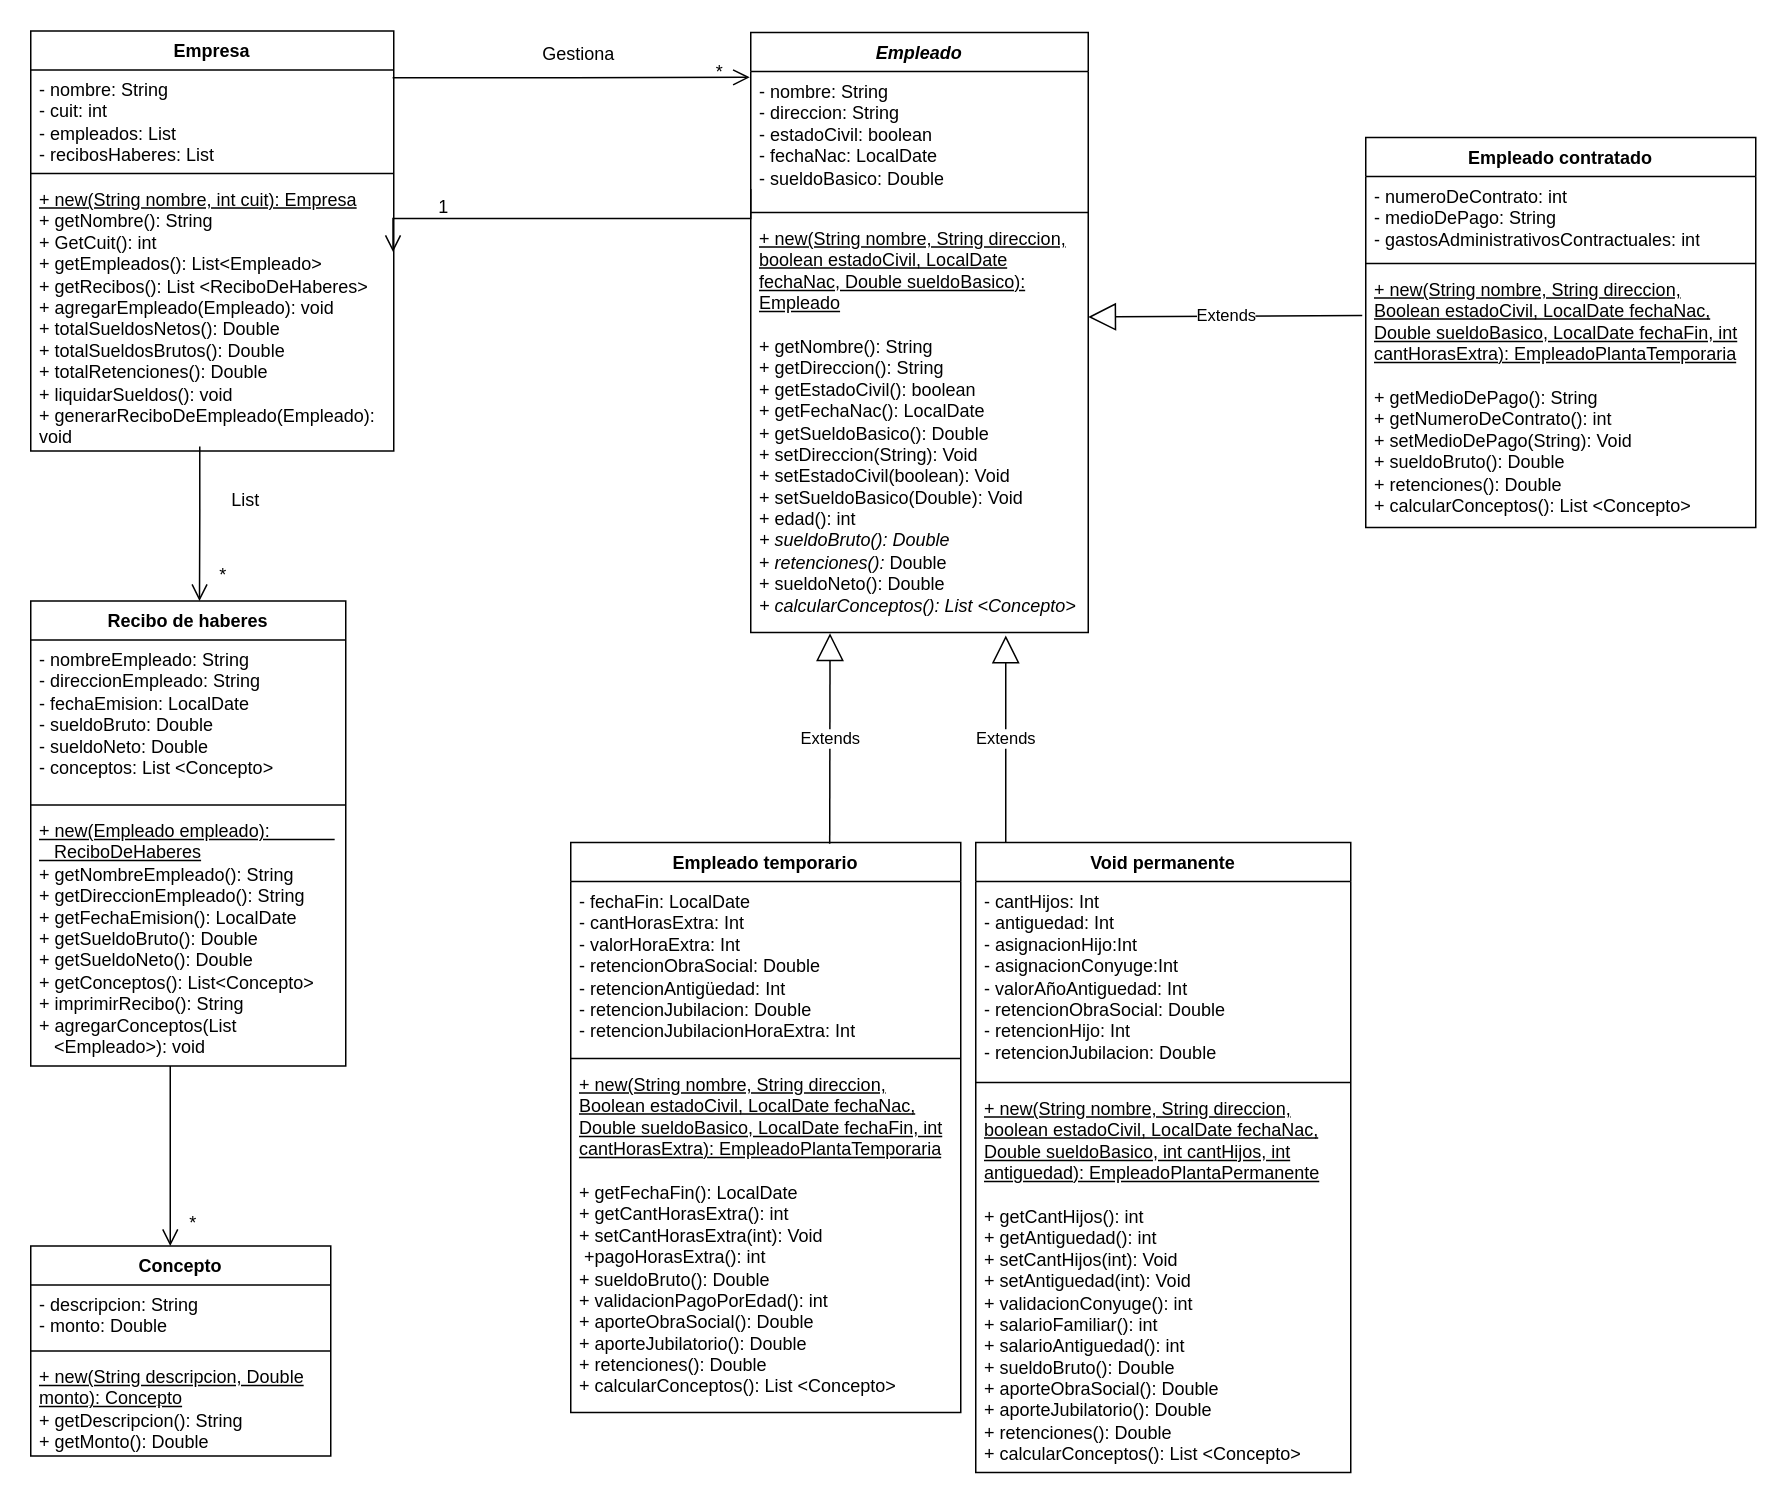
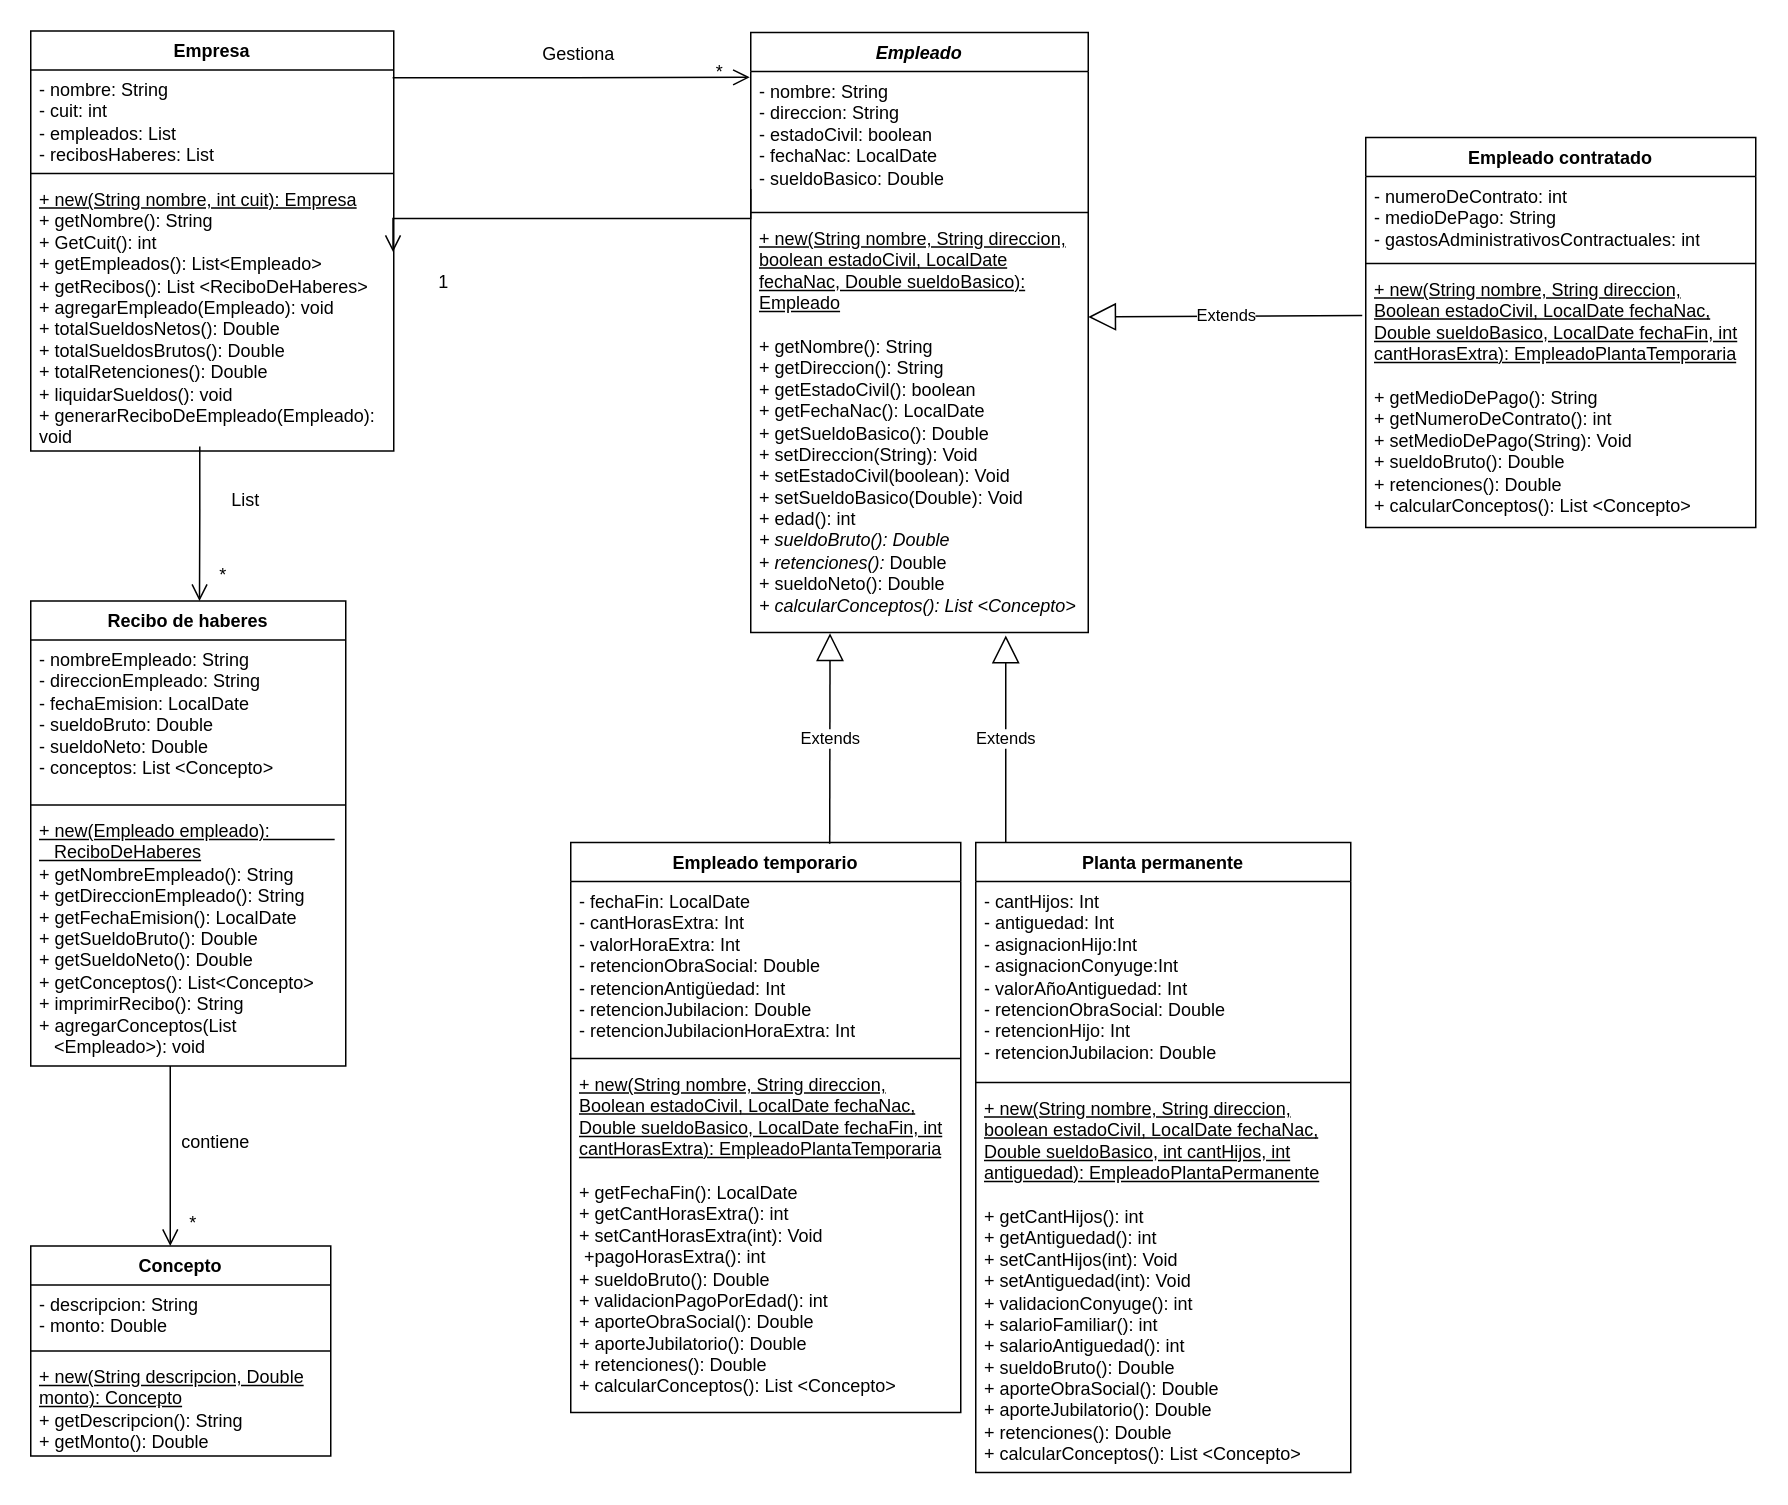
node "1": moved (443, 208) -> (443, 283)
node "Void permanente": label "Void permanente" -> "Planta permanente"
node "contiene": added
